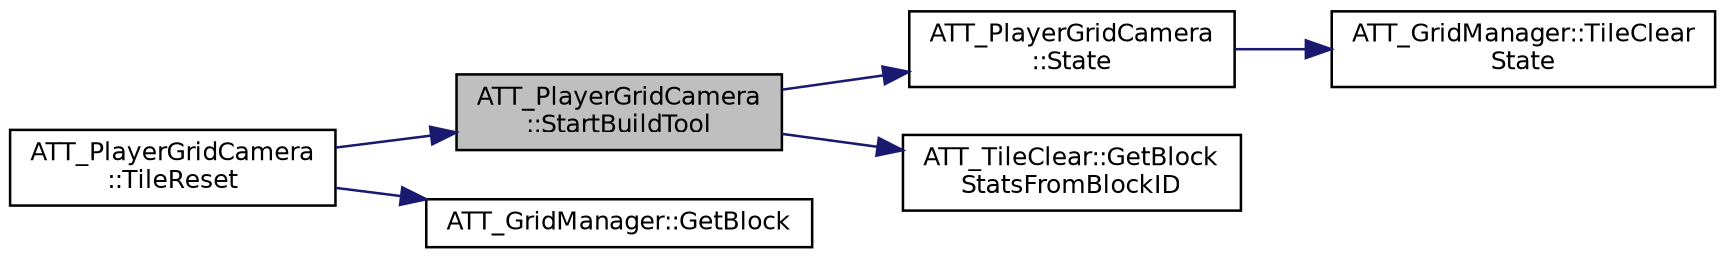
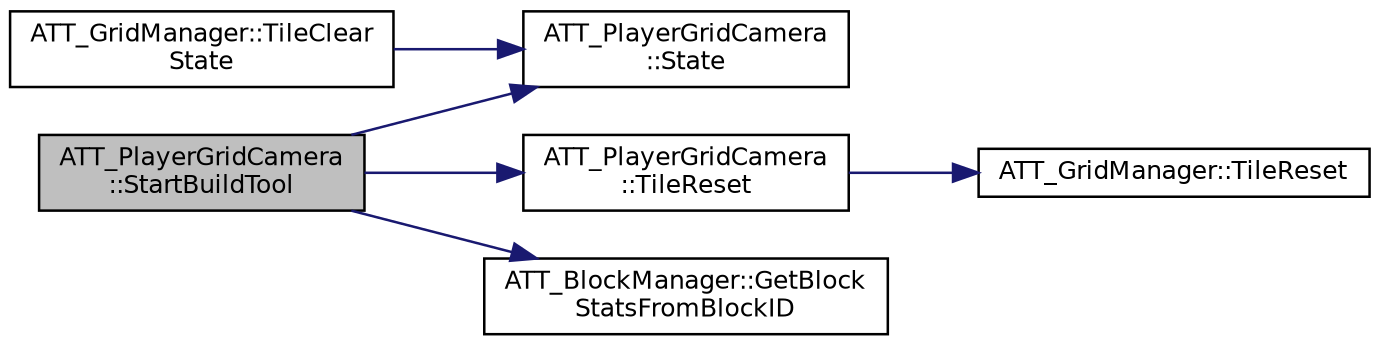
edge "ATT_PlayerGridCamera ::State" -> "ATT_GridManager::TileClear State": reversed
edge "ATT_PlayerGridCamera ::TileReset" -> "ATT_PlayerGridCamera ::StartBuildTool": reversed
node "ATT_TileClear::GetBlock StatsFromBlockID": label "ATT_TileClear::GetBlock StatsFromBlockID" -> "ATT_BlockManager::GetBlock StatsFromBlockID"
node "ATT_GridManager::GetBlock": label "ATT_GridManager::GetBlock" -> "ATT_GridManager::TileReset"
